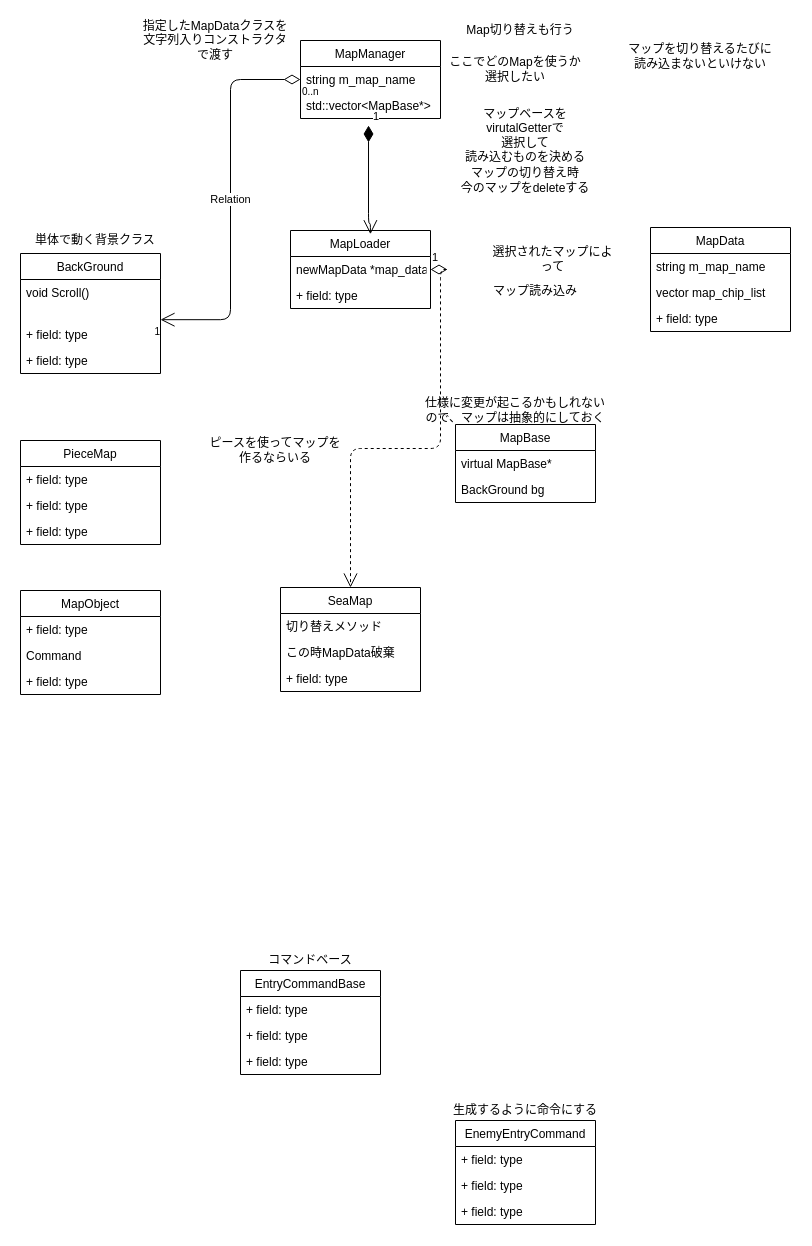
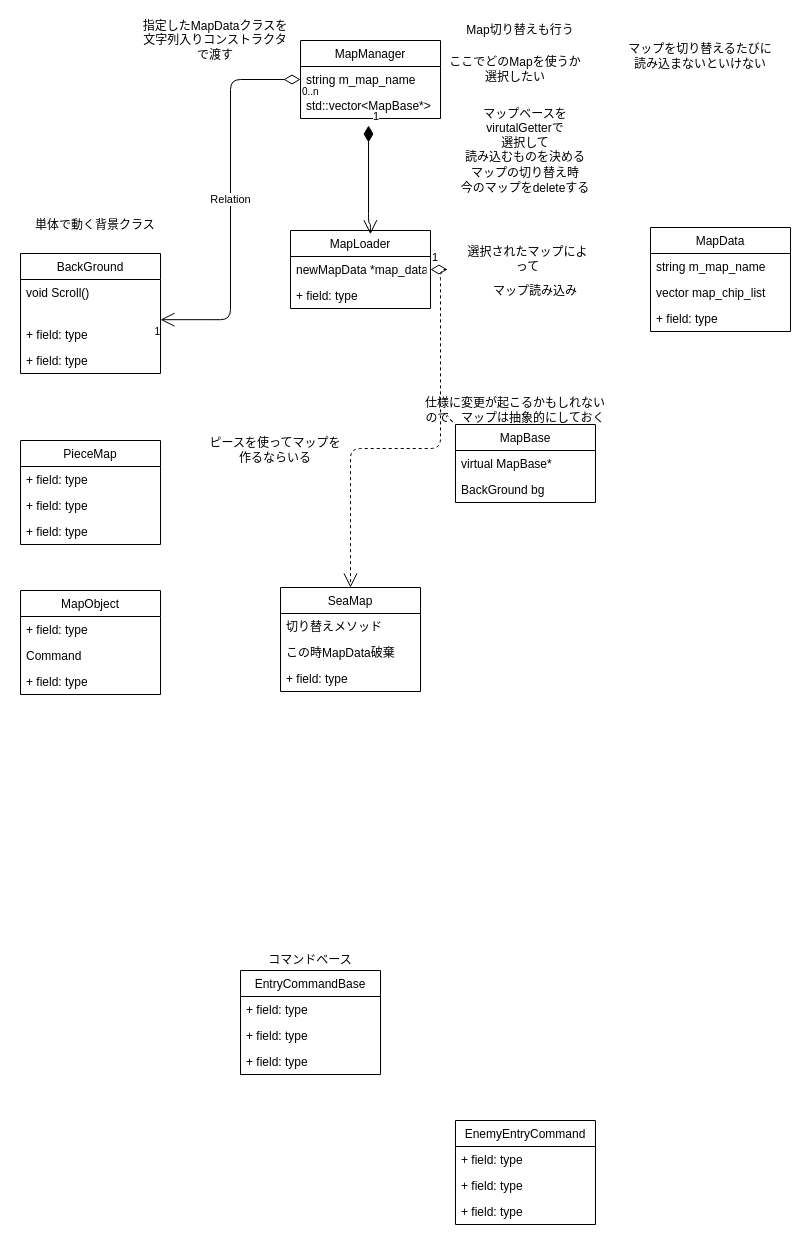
node "単体で動く背景クラス": moved (96, 241) -> (96, 226)
node "選択されたマップによって": moved (553, 260) -> (528, 260)
node "生成するように命令にする": removed
